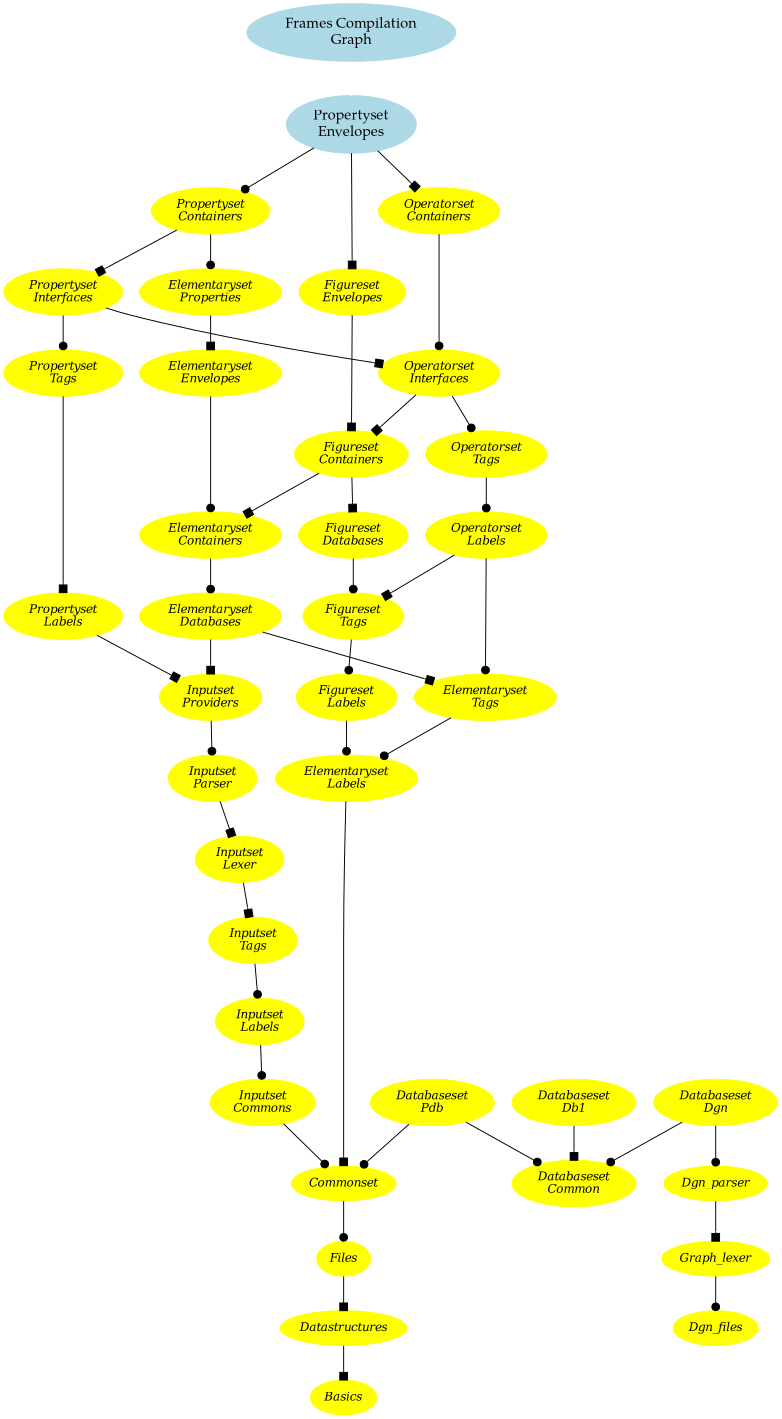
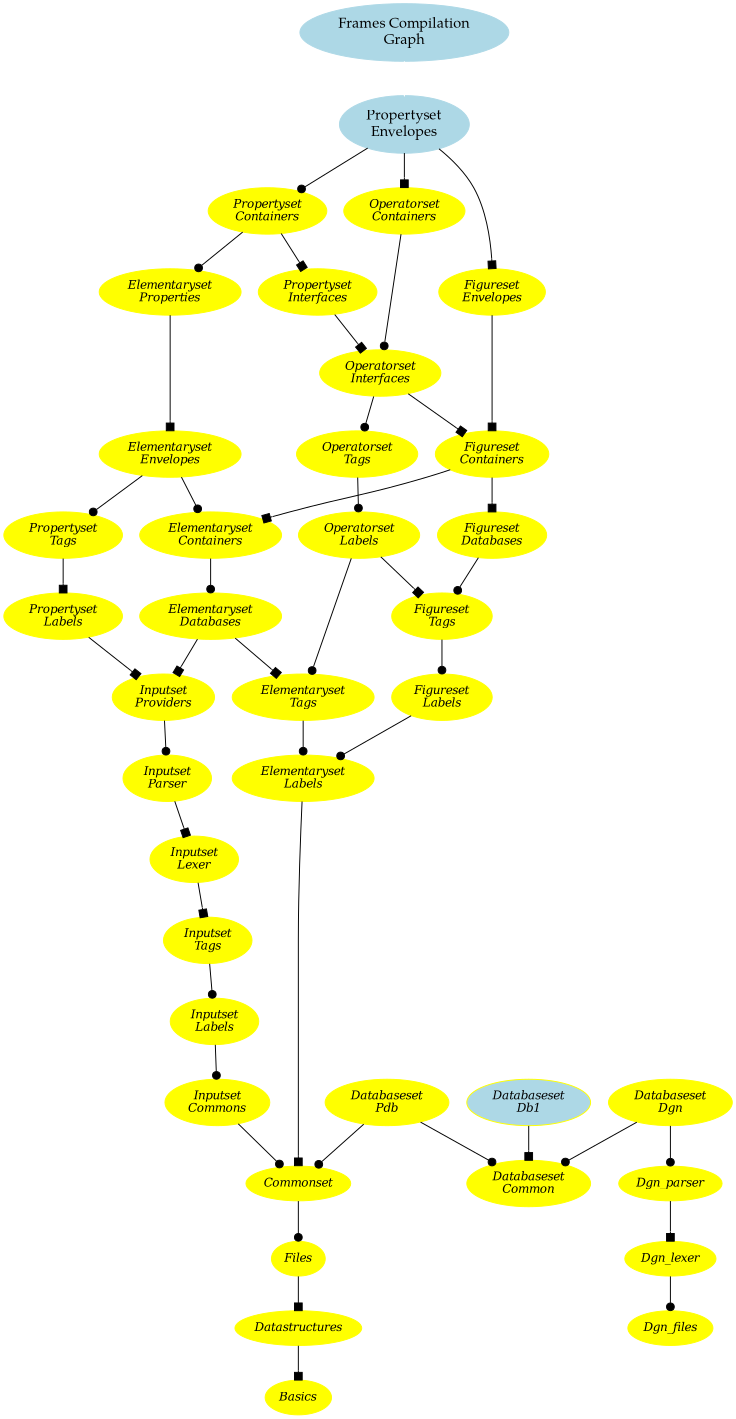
edge "Propertyset Interfaces" -> "Propertyset Tags": now "Elementaryset Envelopes" -> "Propertyset Tags"
node "Databaseset Db1": fillcolor yellow -> lightblue
node "Graph_lexer": label "Graph_lexer" -> "Dgn_lexer"
